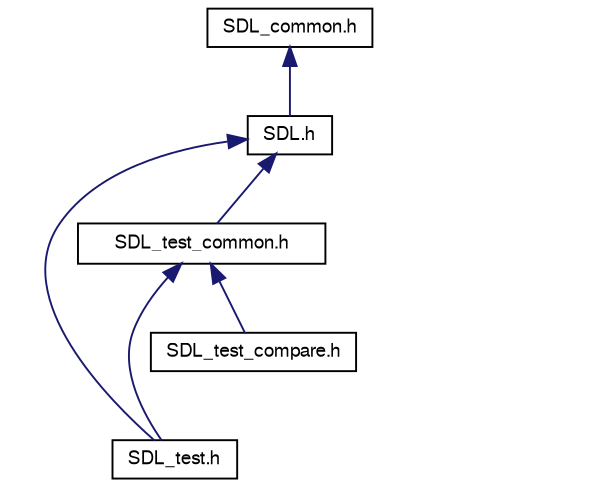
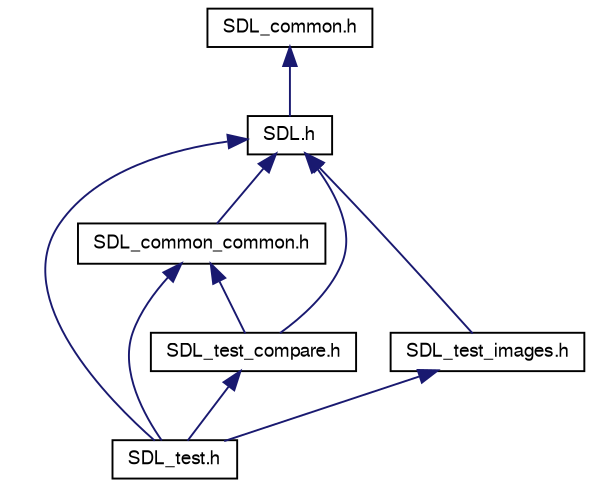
node "SDL_test_common.h": label "SDL_test_common.h" -> "SDL_common_common.h"
edge "SDL_test_compare.h" -> "SDL.h": added
node "SDL_test_images.h": added
edge "SDL_test.h" -> "SDL_test_compare.h": added
